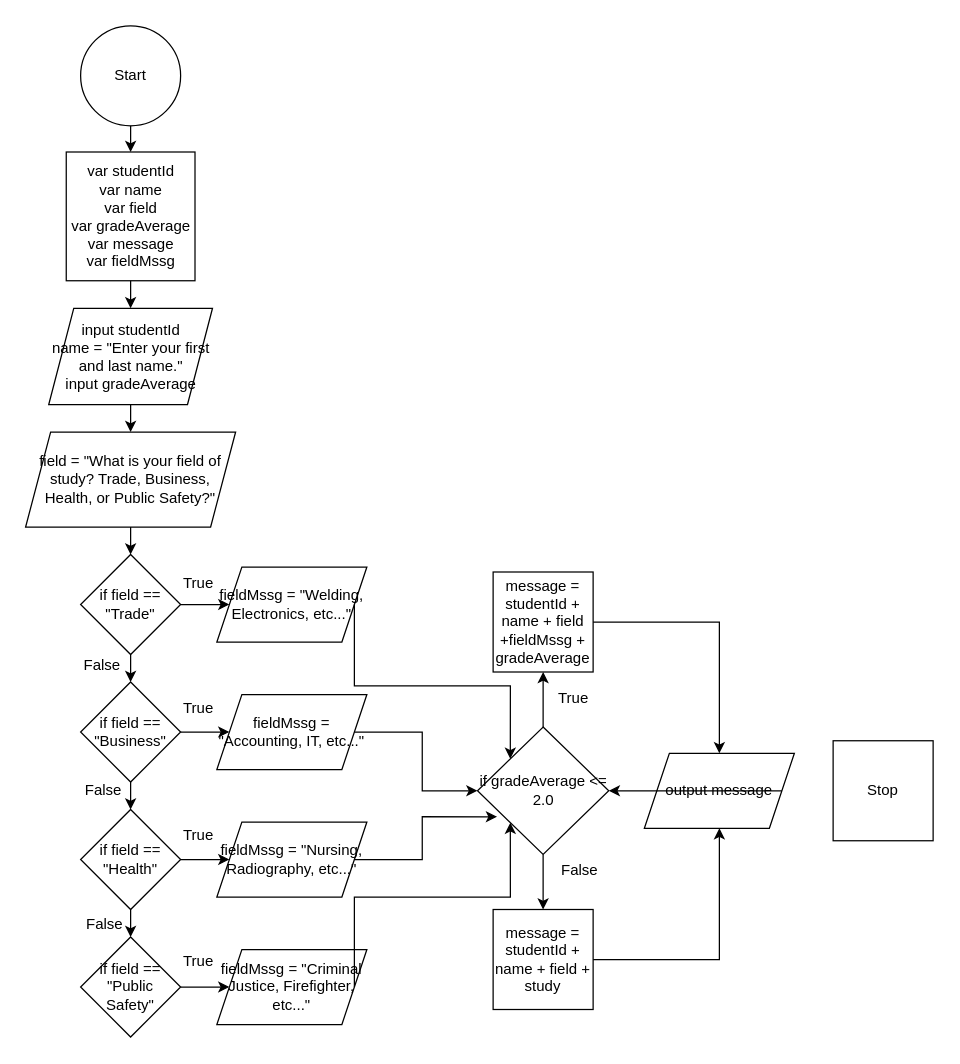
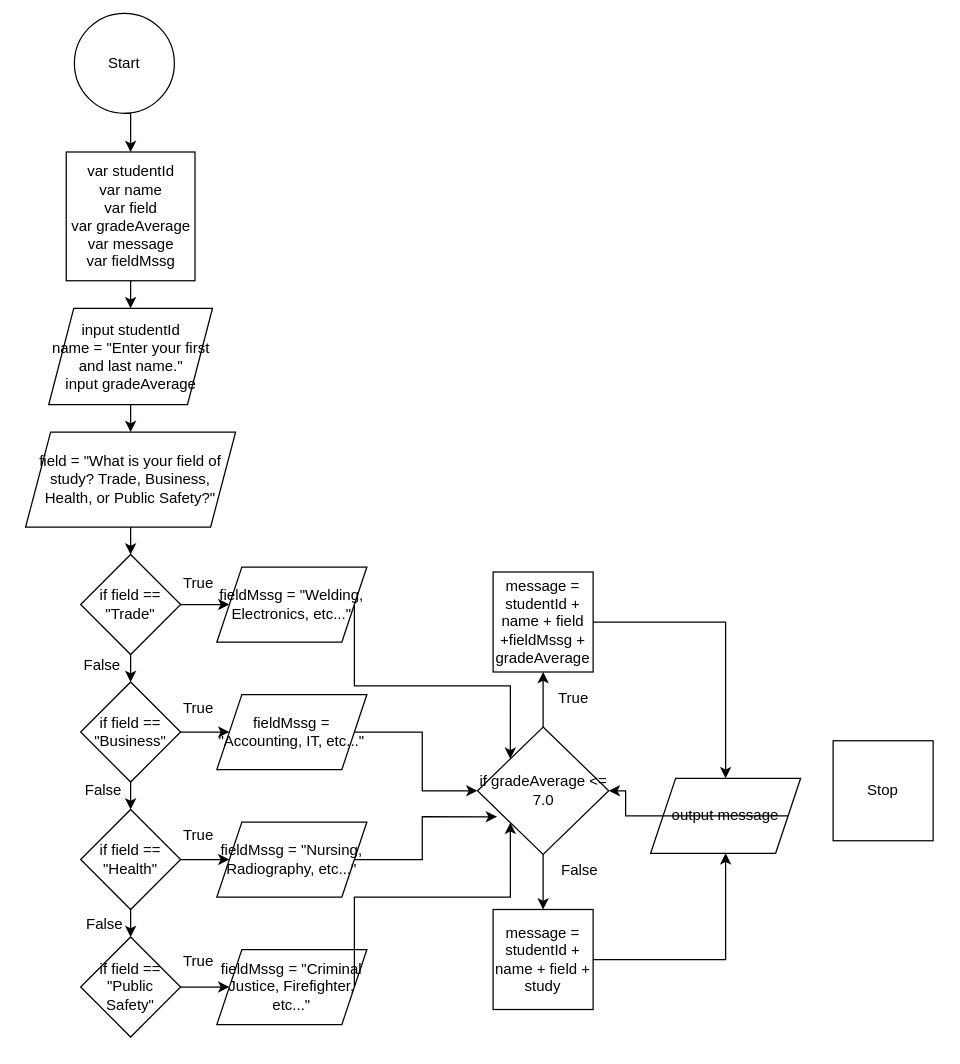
node "Start": moved (131, 76) -> (124, 63)
node "if gradeAverage <= 2.0": label "if gradeAverage <= 2.0" -> "if gradeAverage <= 7.0"
node "output message": moved (719, 791) -> (726, 816)
